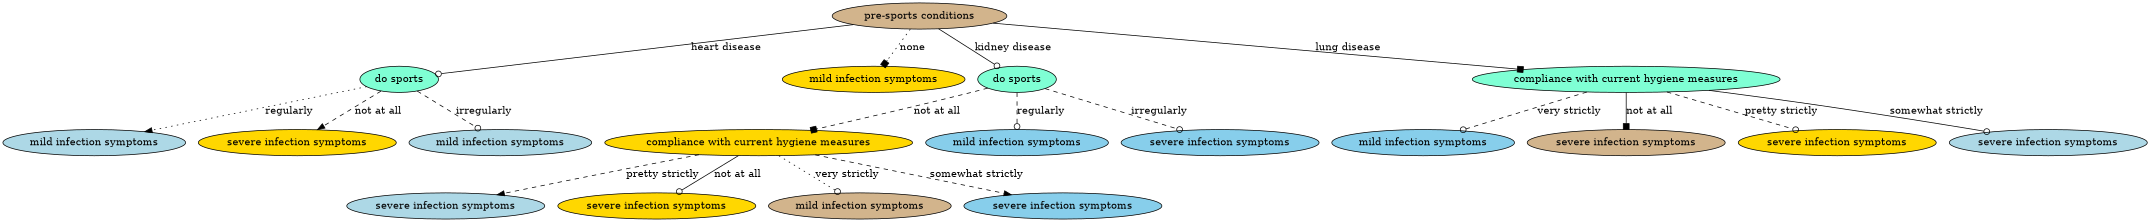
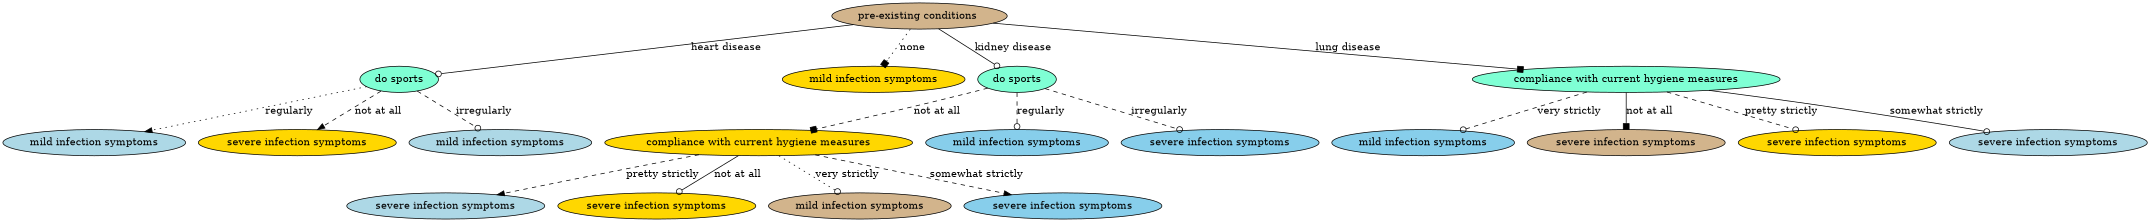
node "pre-sports conditions": label "pre-sports conditions" -> "pre-existing conditions"
